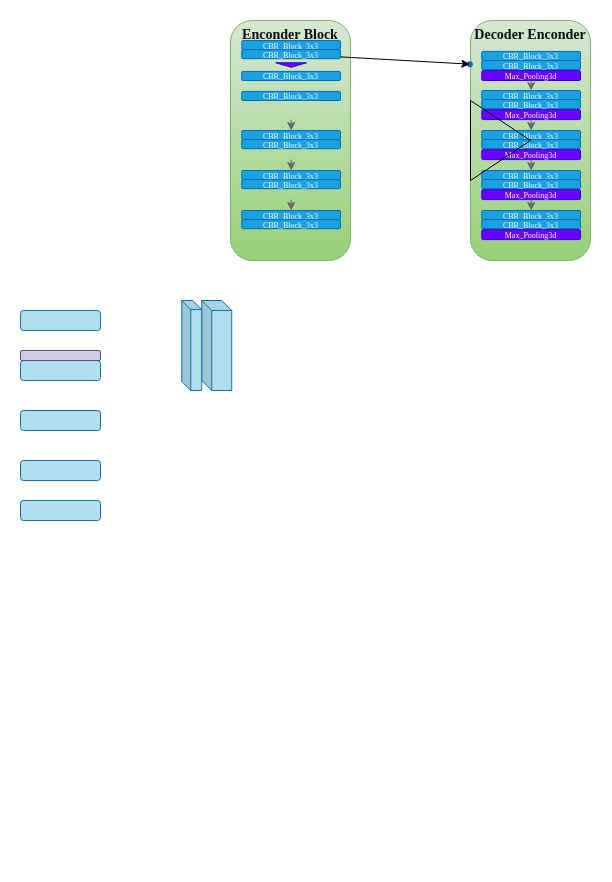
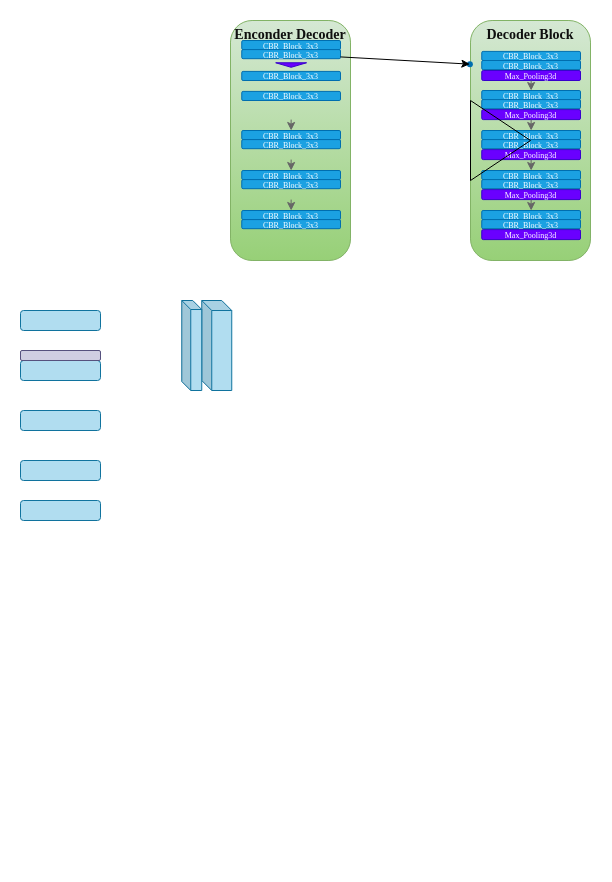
node "Enconder Block": label "Enconder Block" -> "Enconder Decoder"
node "Decoder Enconder": label "Decoder Enconder" -> "Decoder Block"
